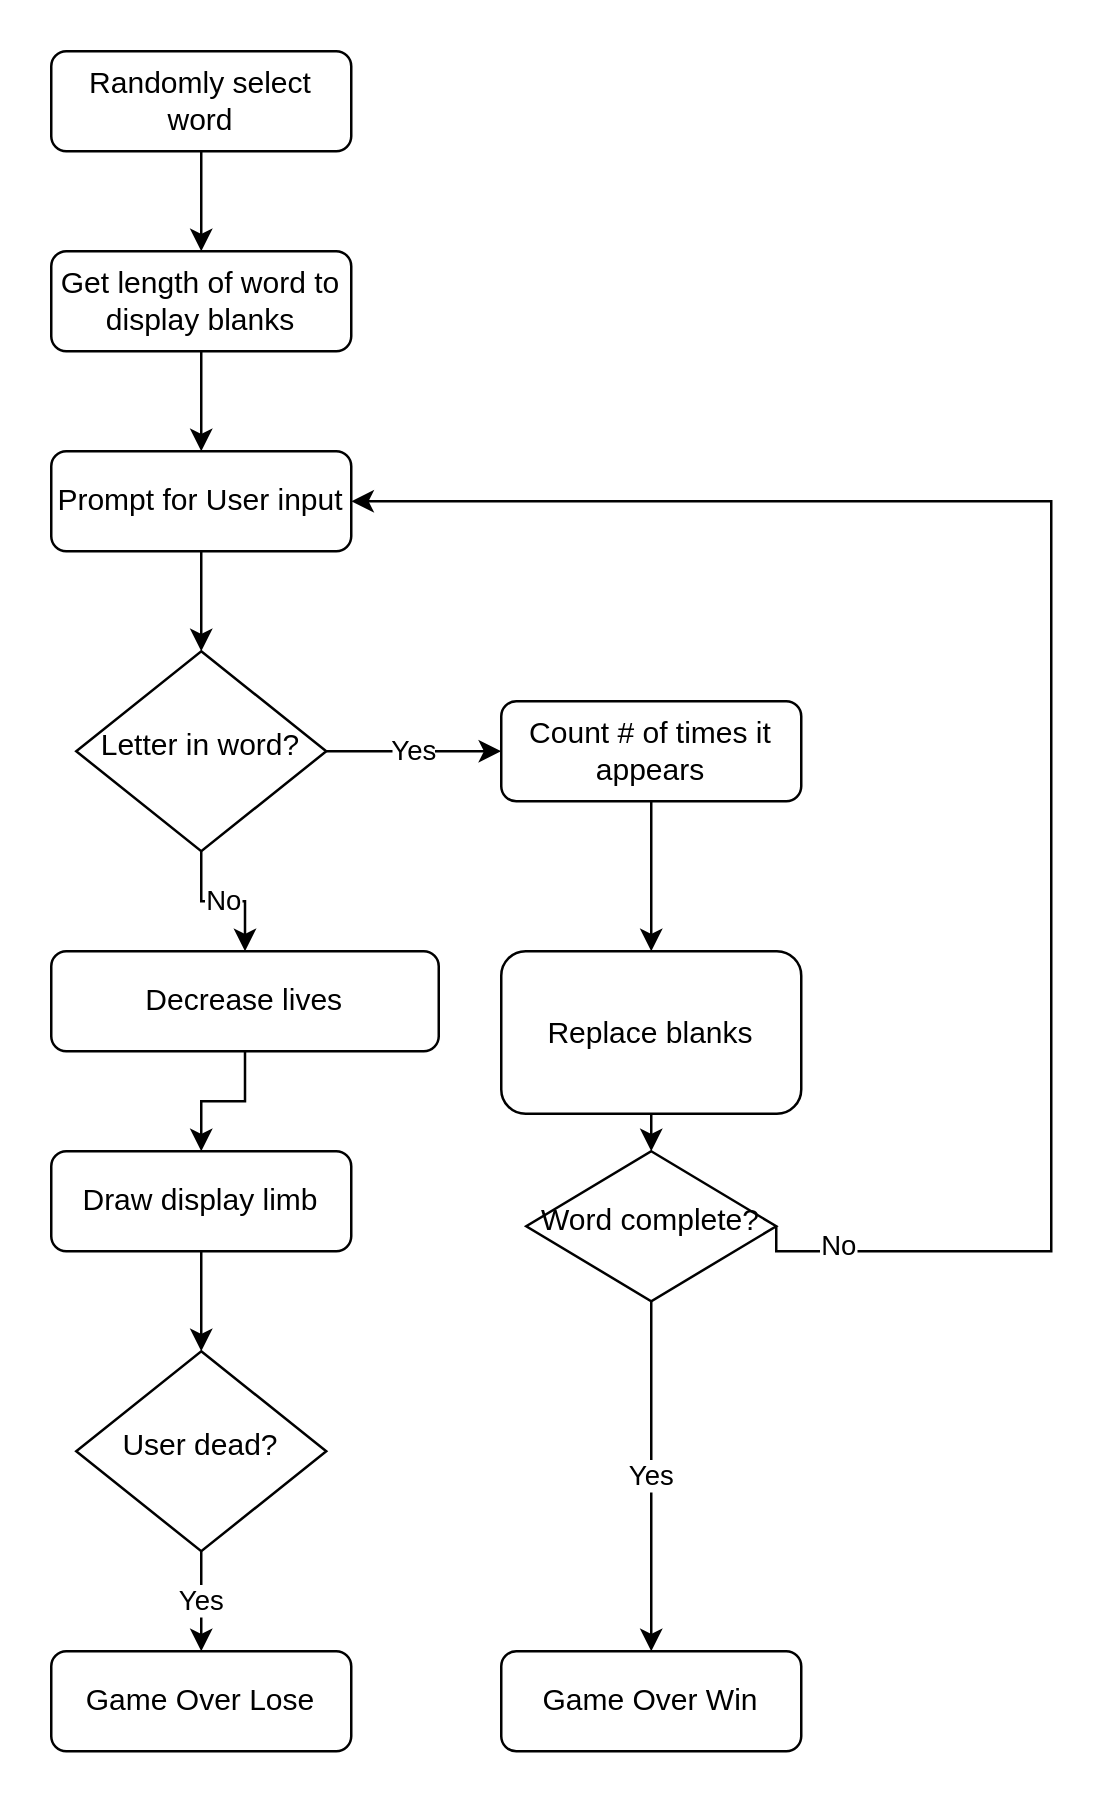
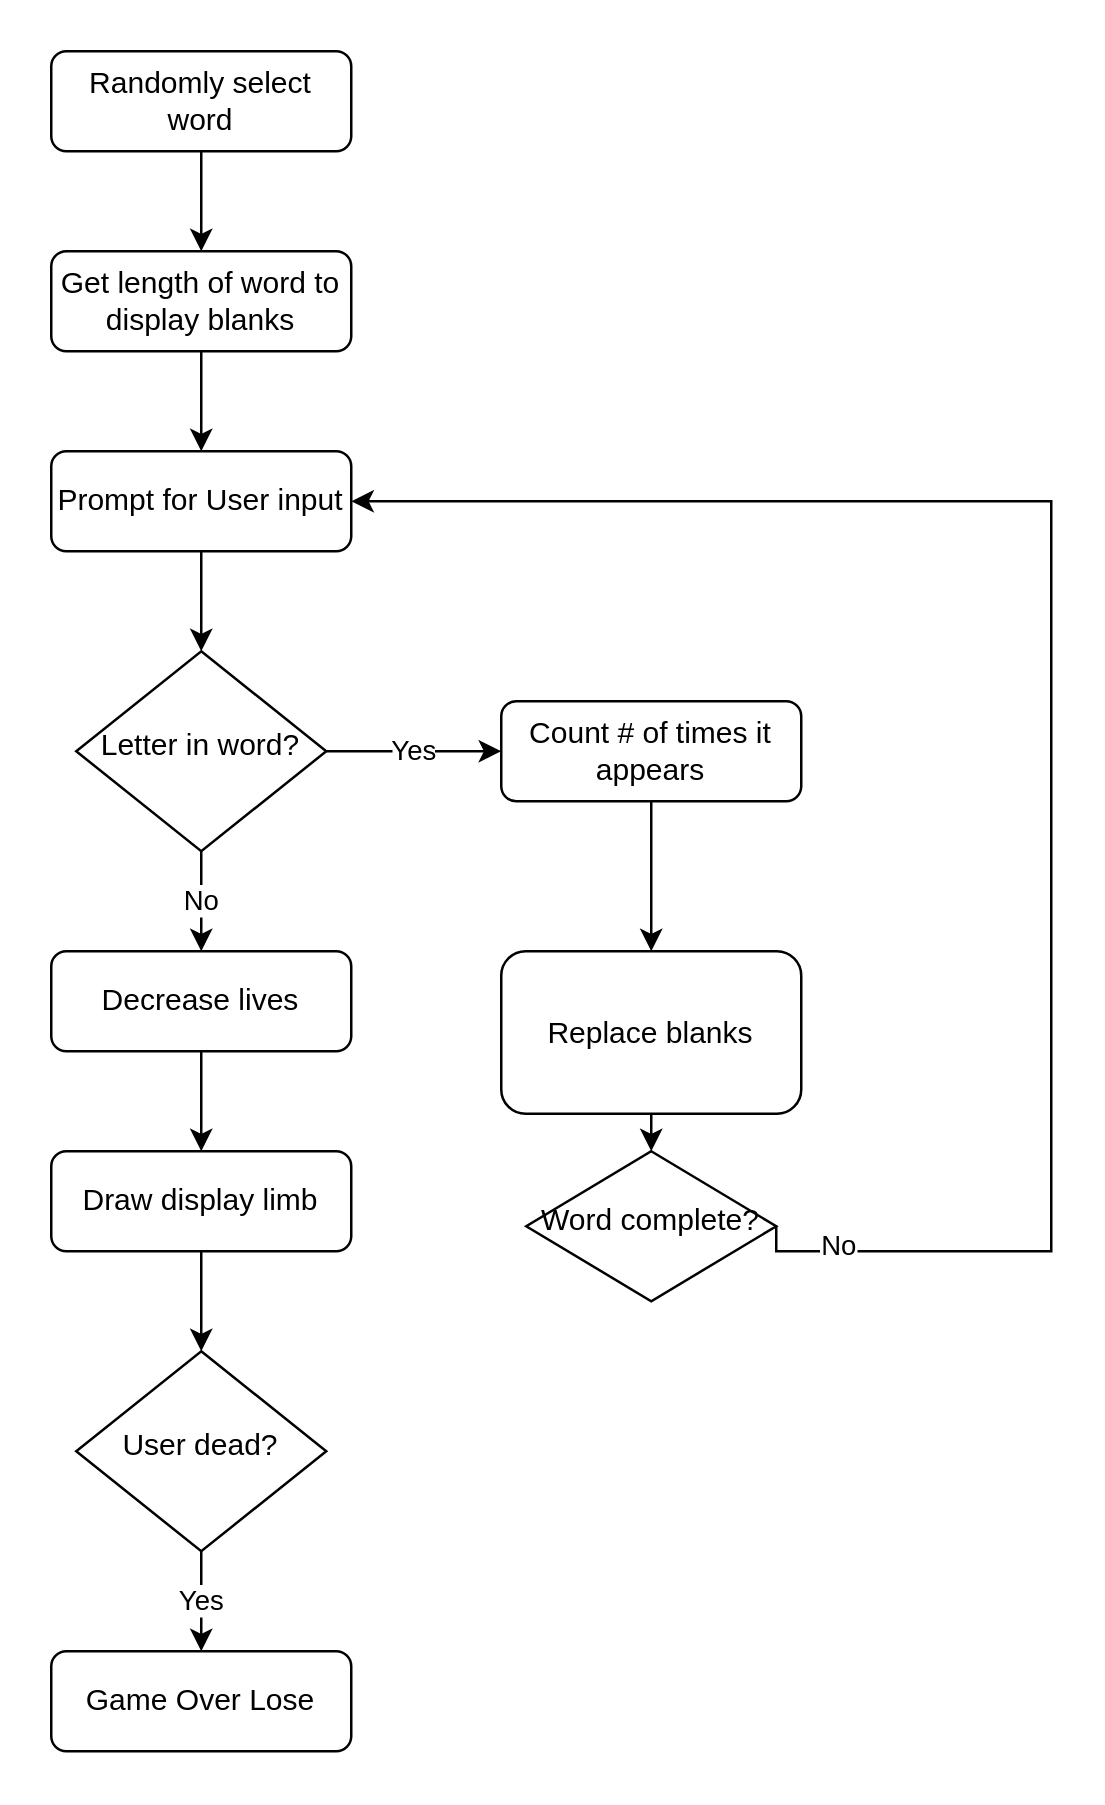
node "Decrease lives": size 388x100 -> 300x100
edge "Word complete?" -> "Game Over Win": removed, label "Yes"
node "Game Over Win": removed
